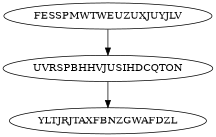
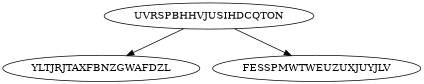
edge "FESSPMWTWEUZUXJUYJLV" -> "UVRSPBHHVJUSIHDCQTON": reversed
